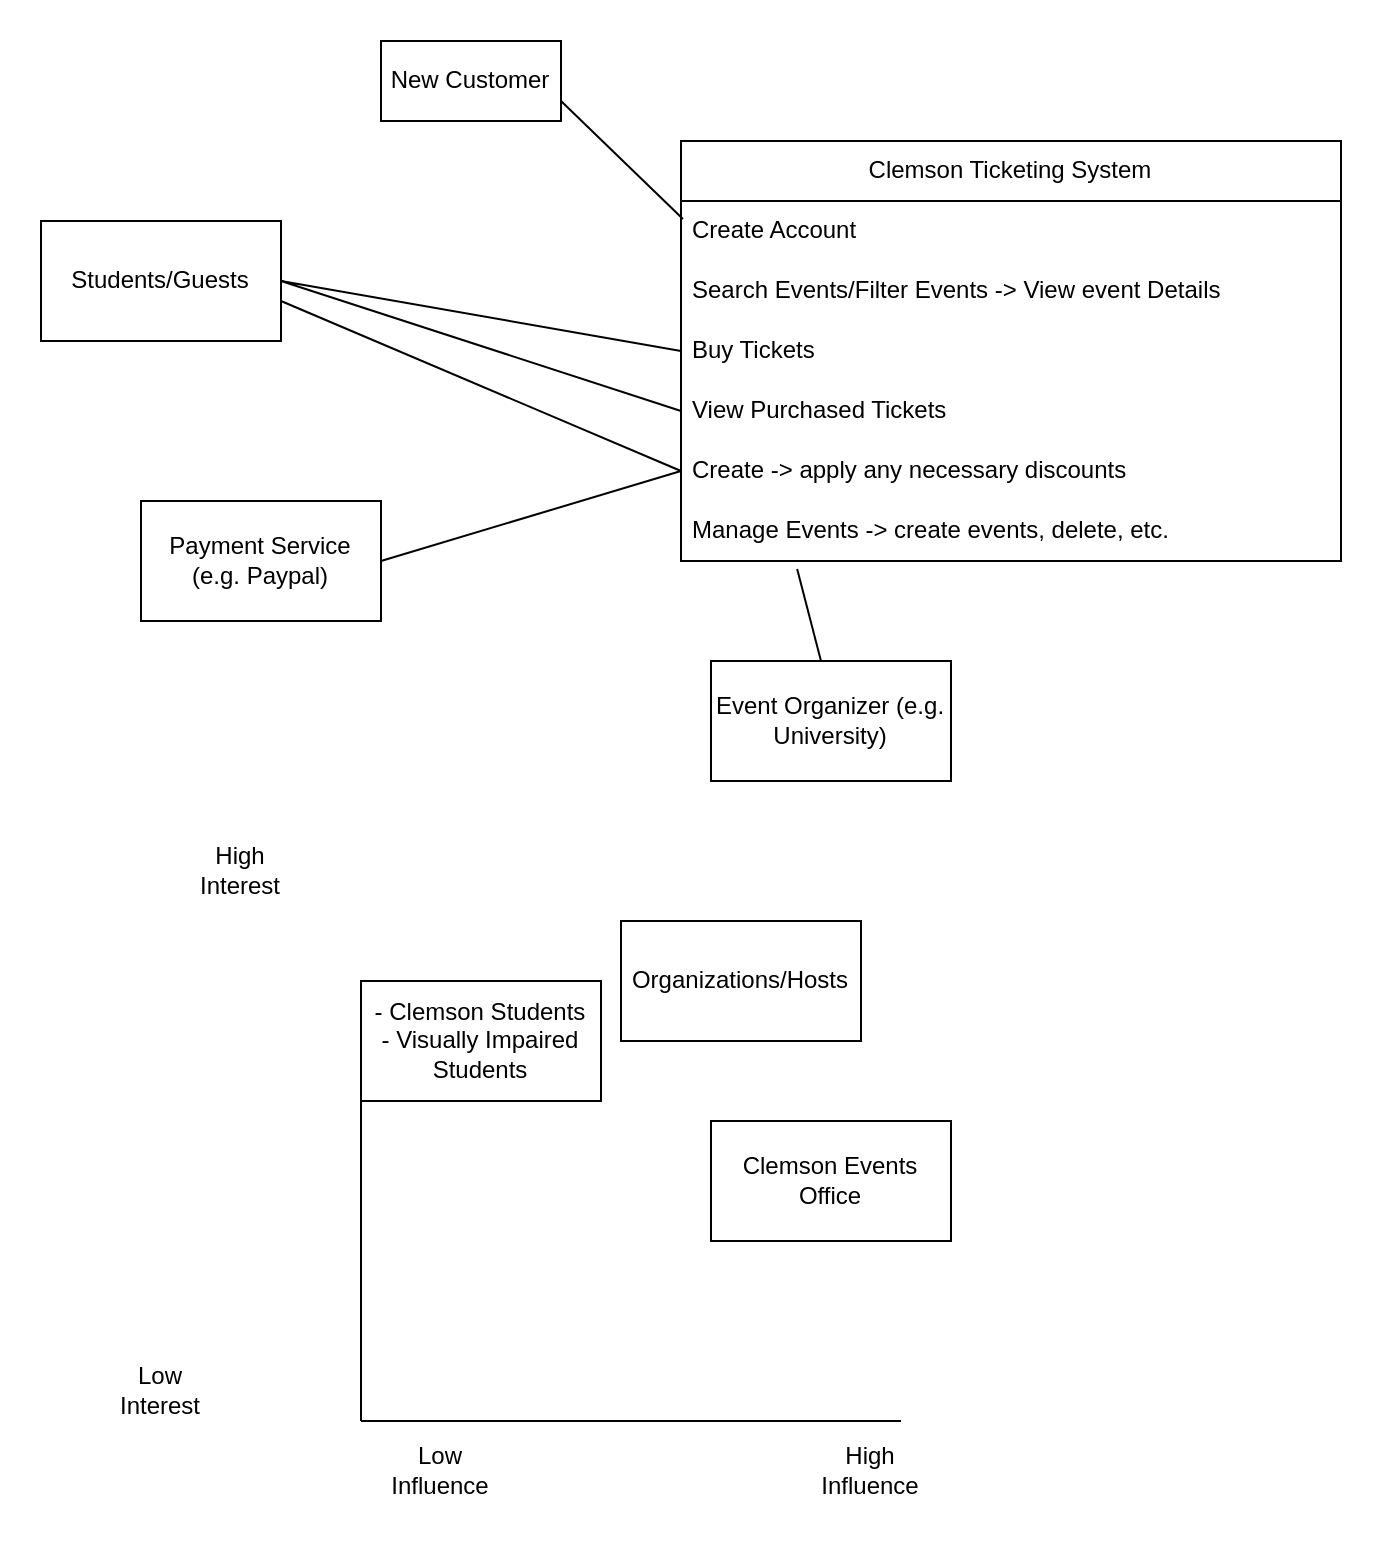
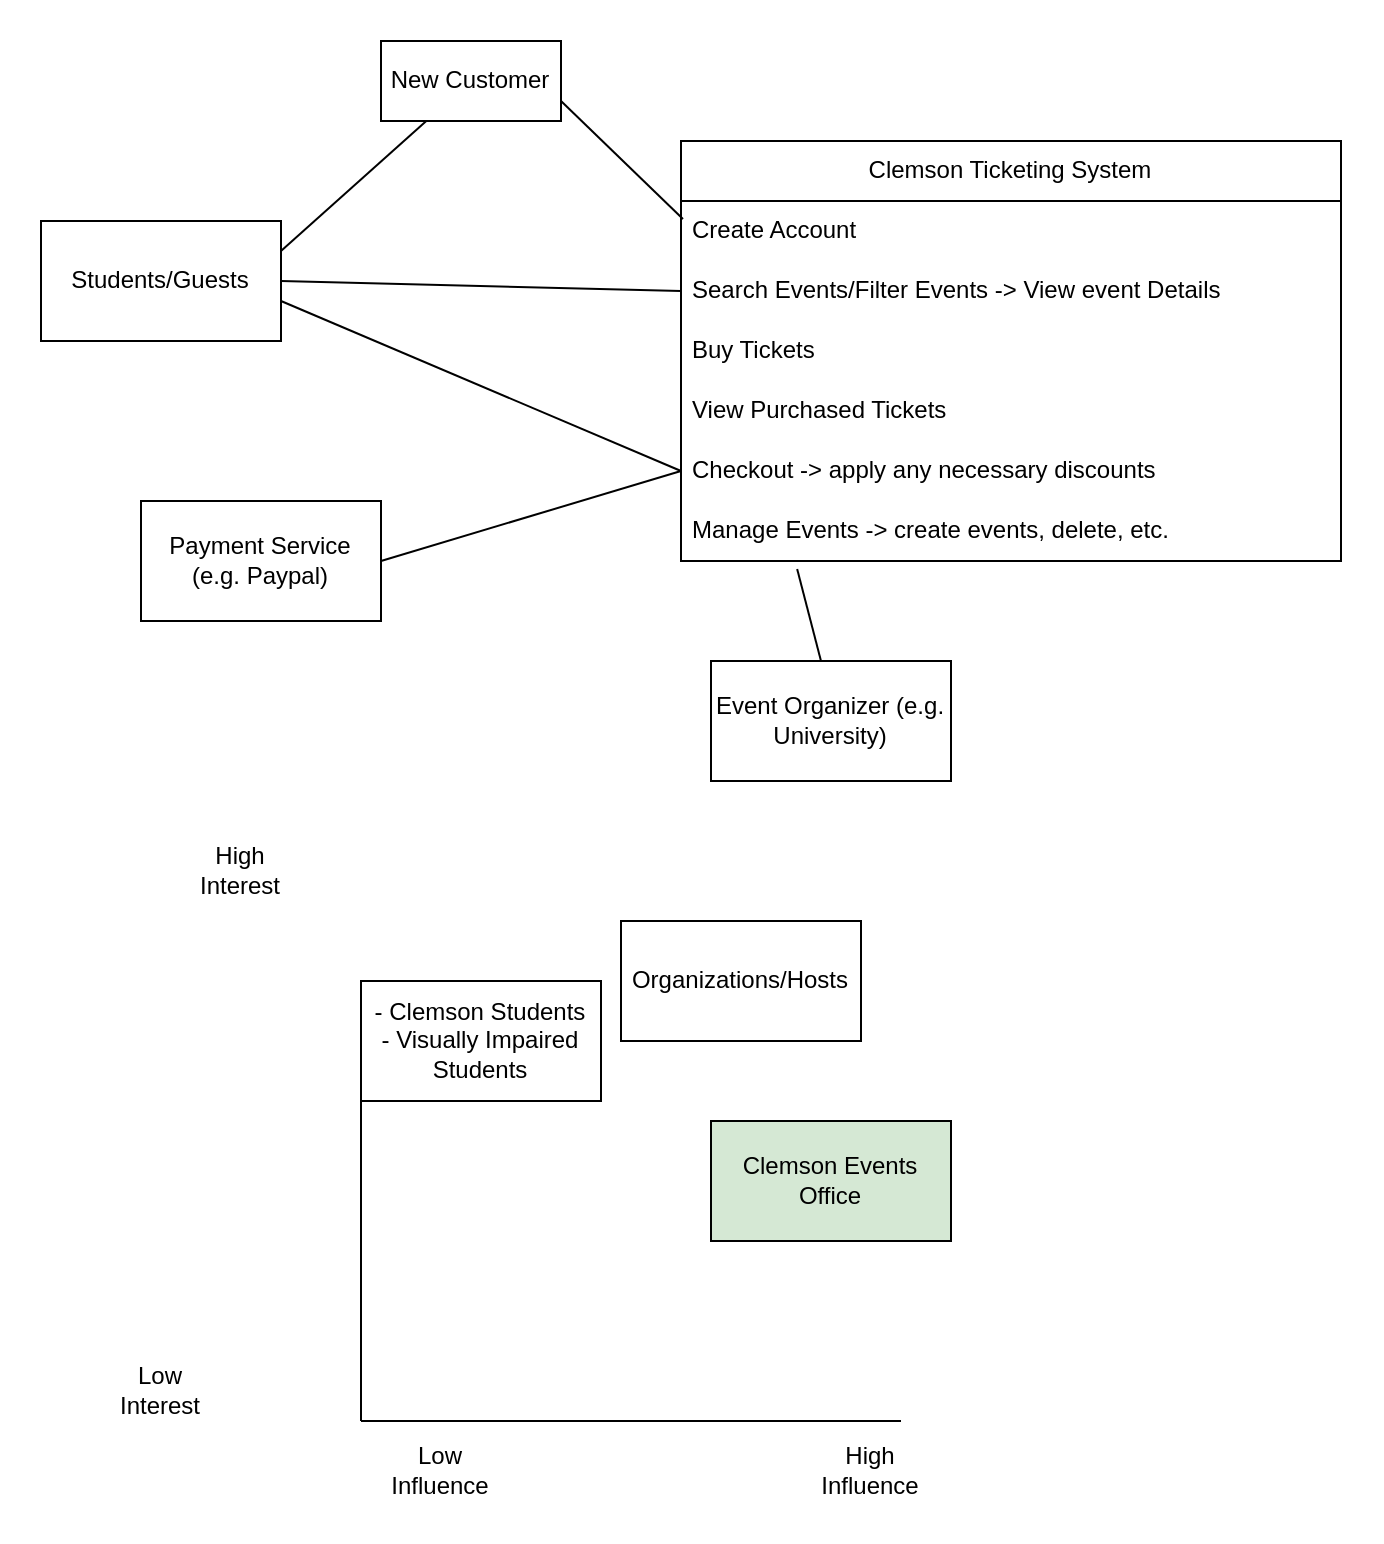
edge "New Customer" -- "Students/Guests": added
edge "Students/Guests" -- "Search Events/Filter Events -> View event Details": added
edge "Buy Tickets" -- "View Purchased Tickets": removed
node "Create -> apply any necessary discounts": label "Create -> apply any necessary discounts" -> "Checkout -> apply any necessary discounts"
node "Clemson Events Office": fillcolor #ffffff -> #d5e8d4
